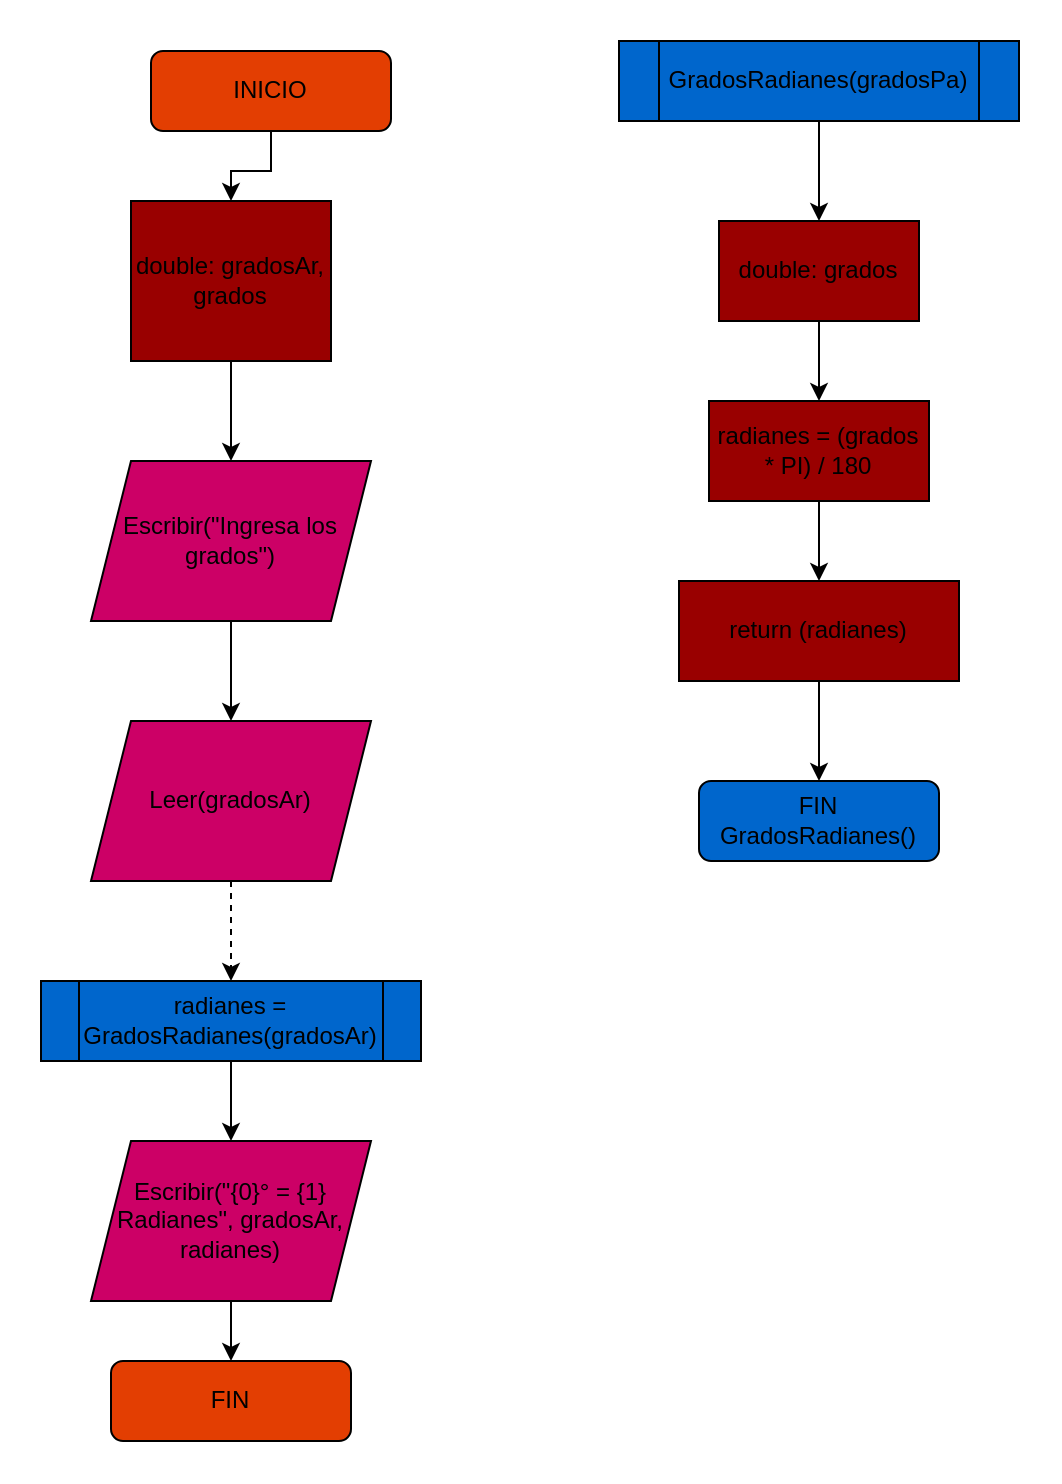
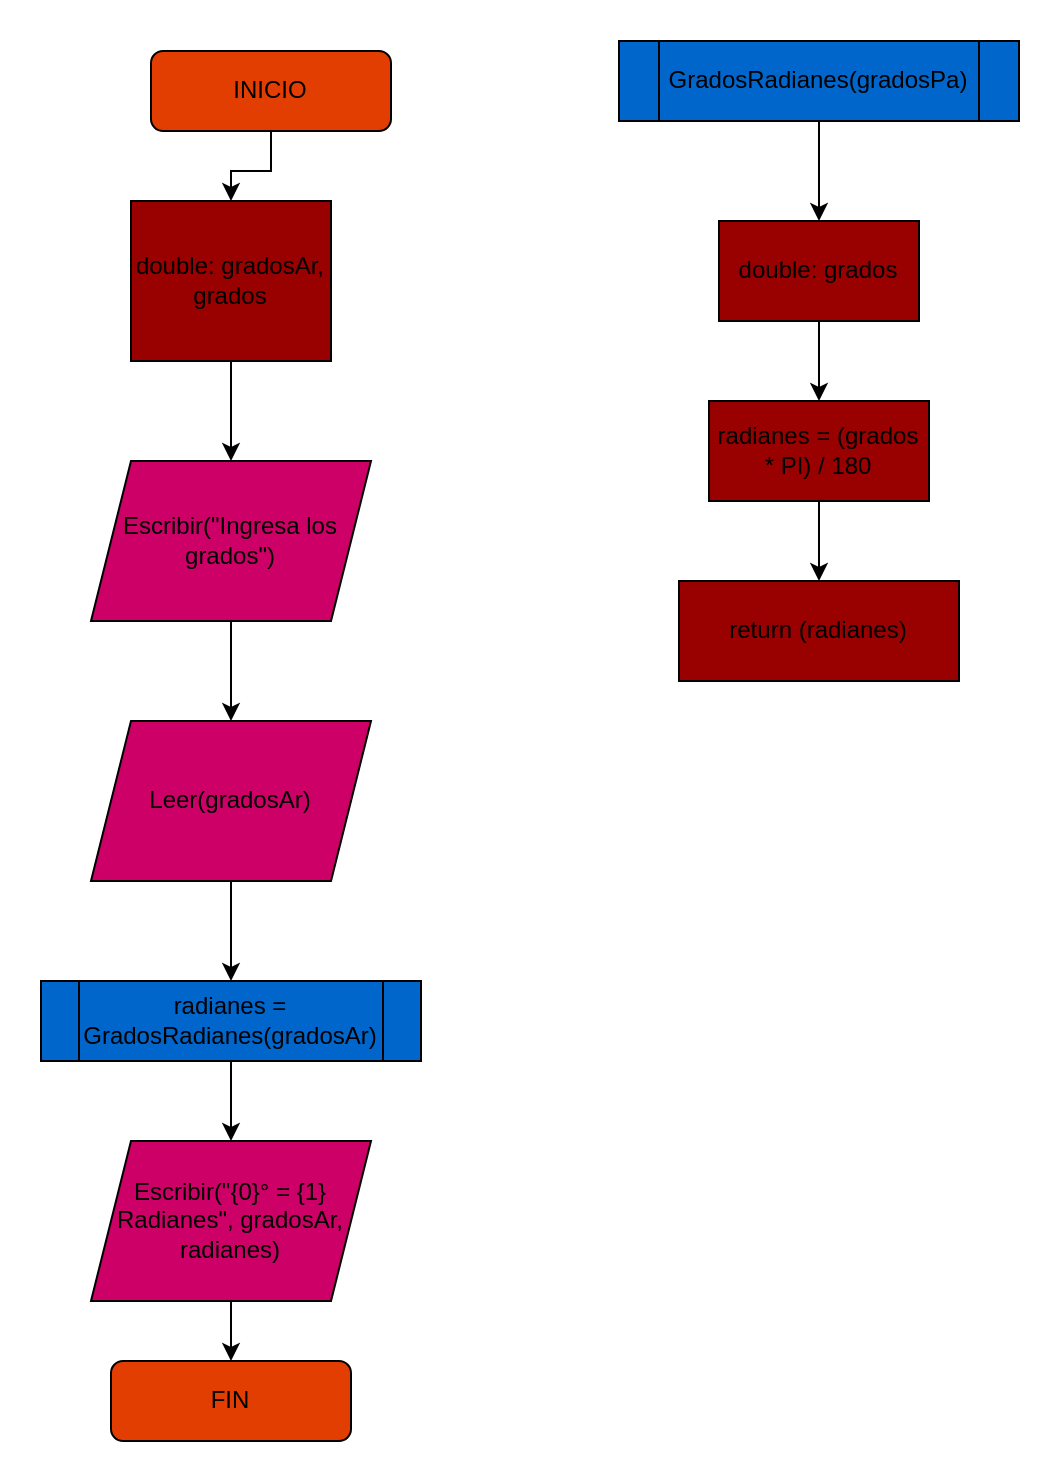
edge "return (radianes)" -> "FIN GradosRadianes()": removed
node "FIN GradosRadianes()": removed
edge "Leer(gradosAr)" -> "radianes = GradosRadianes(gradosAr)": style dashed -> solid
